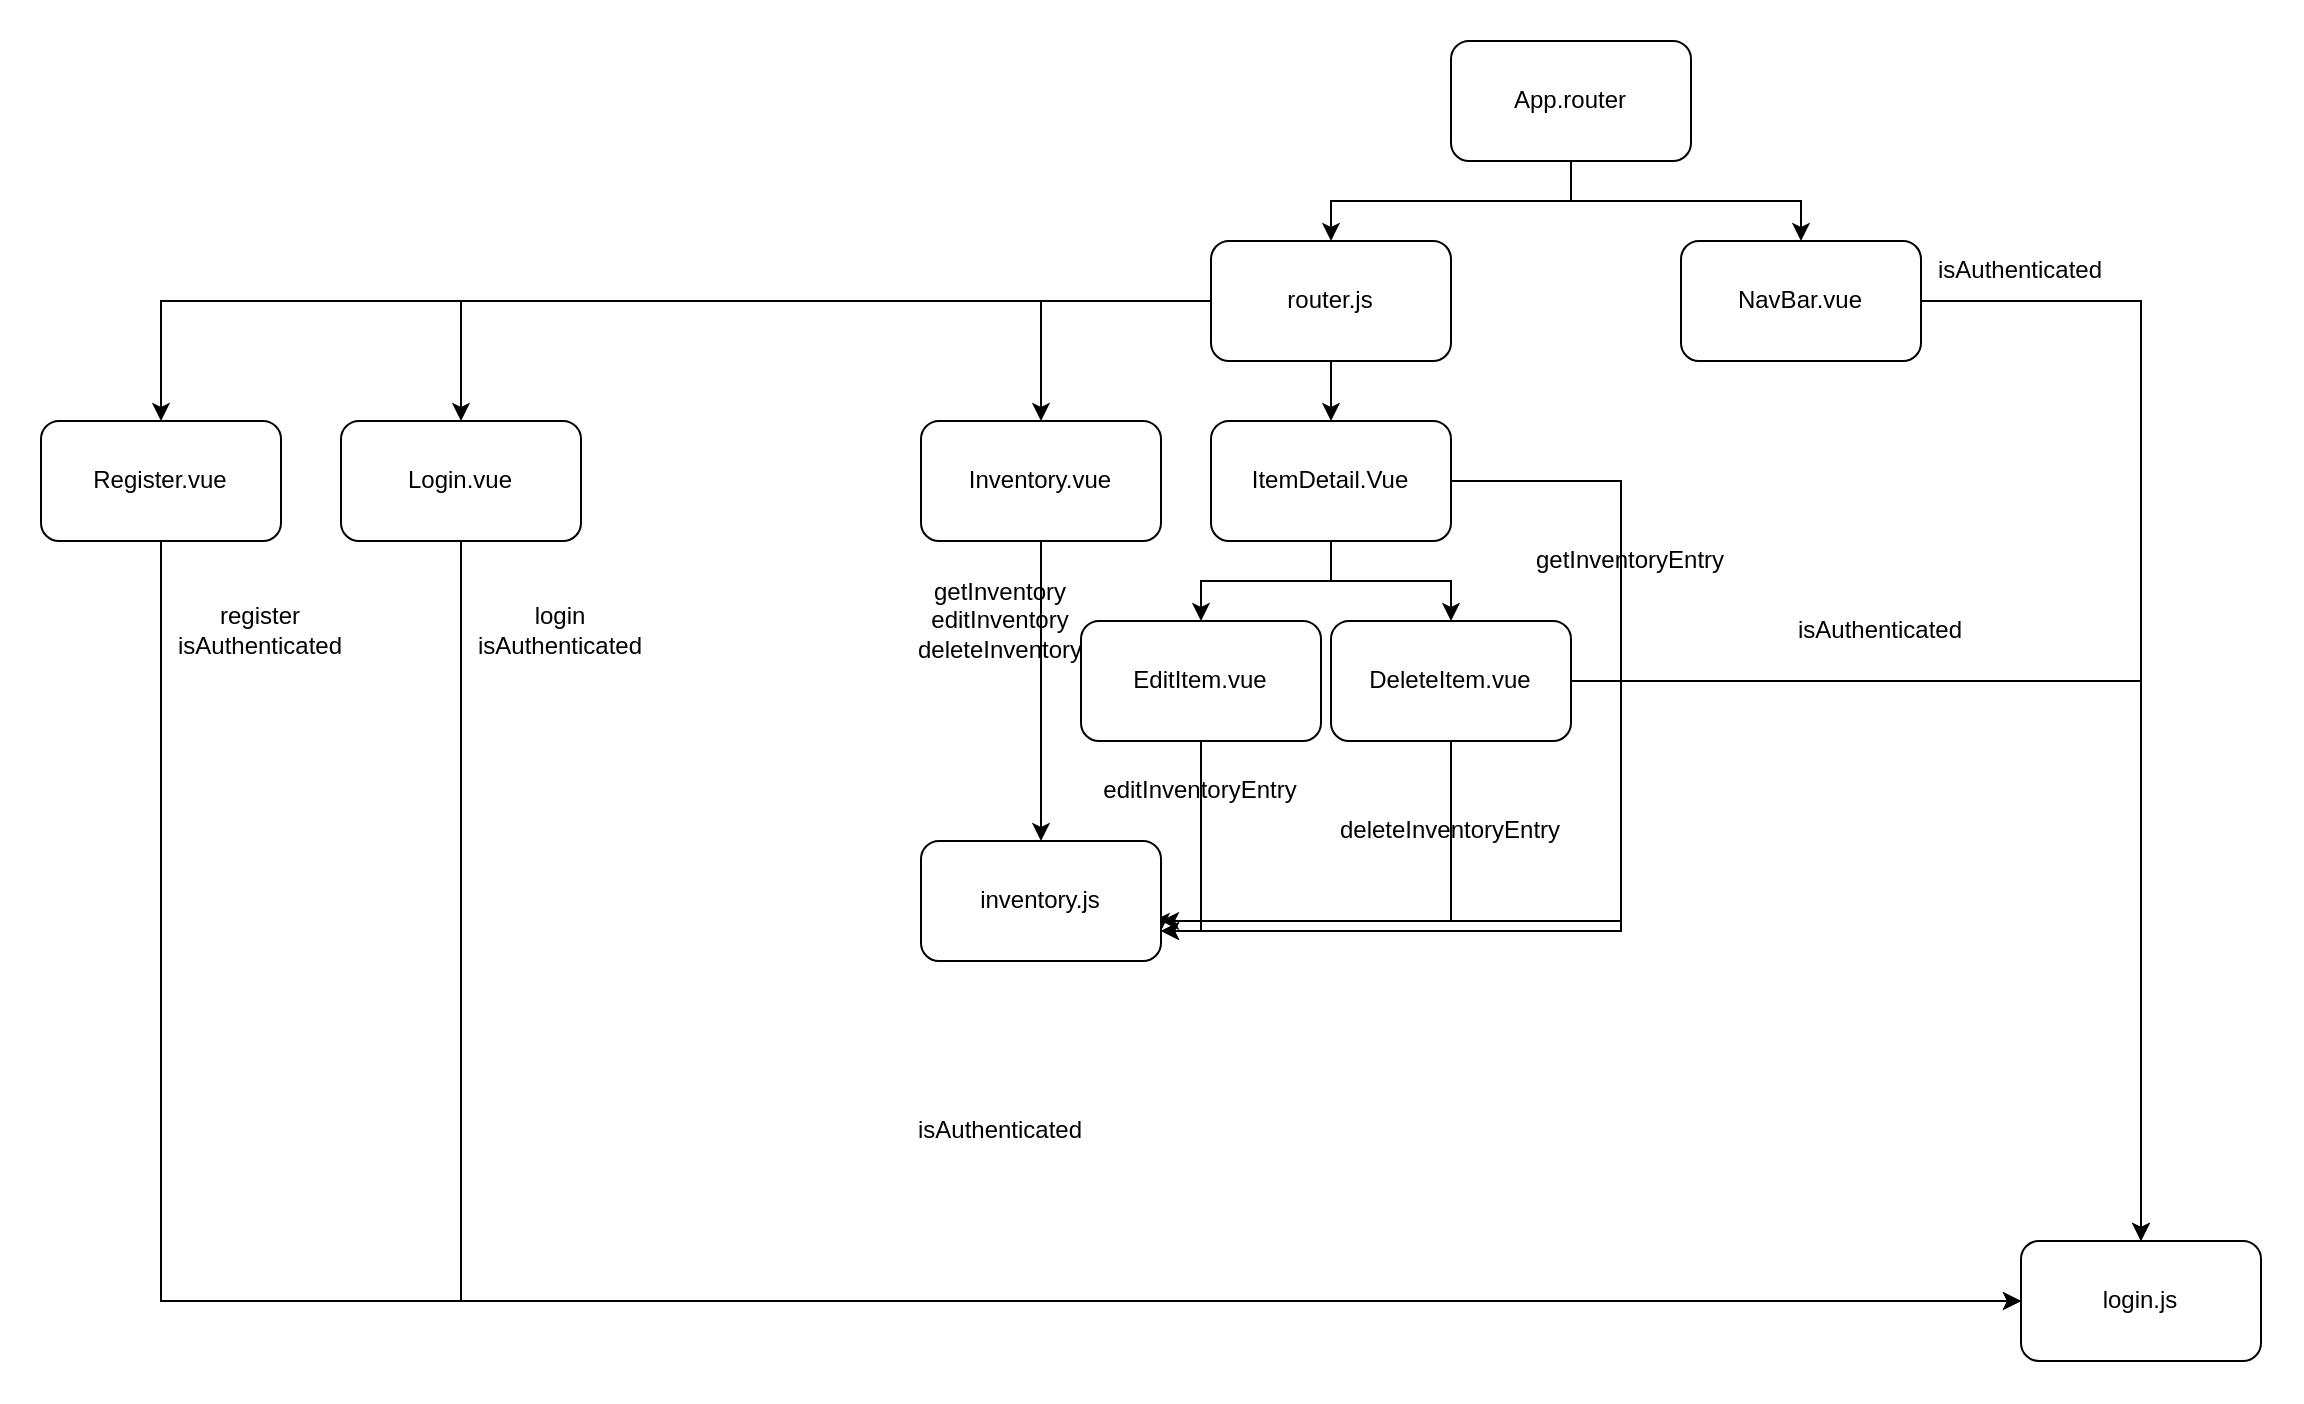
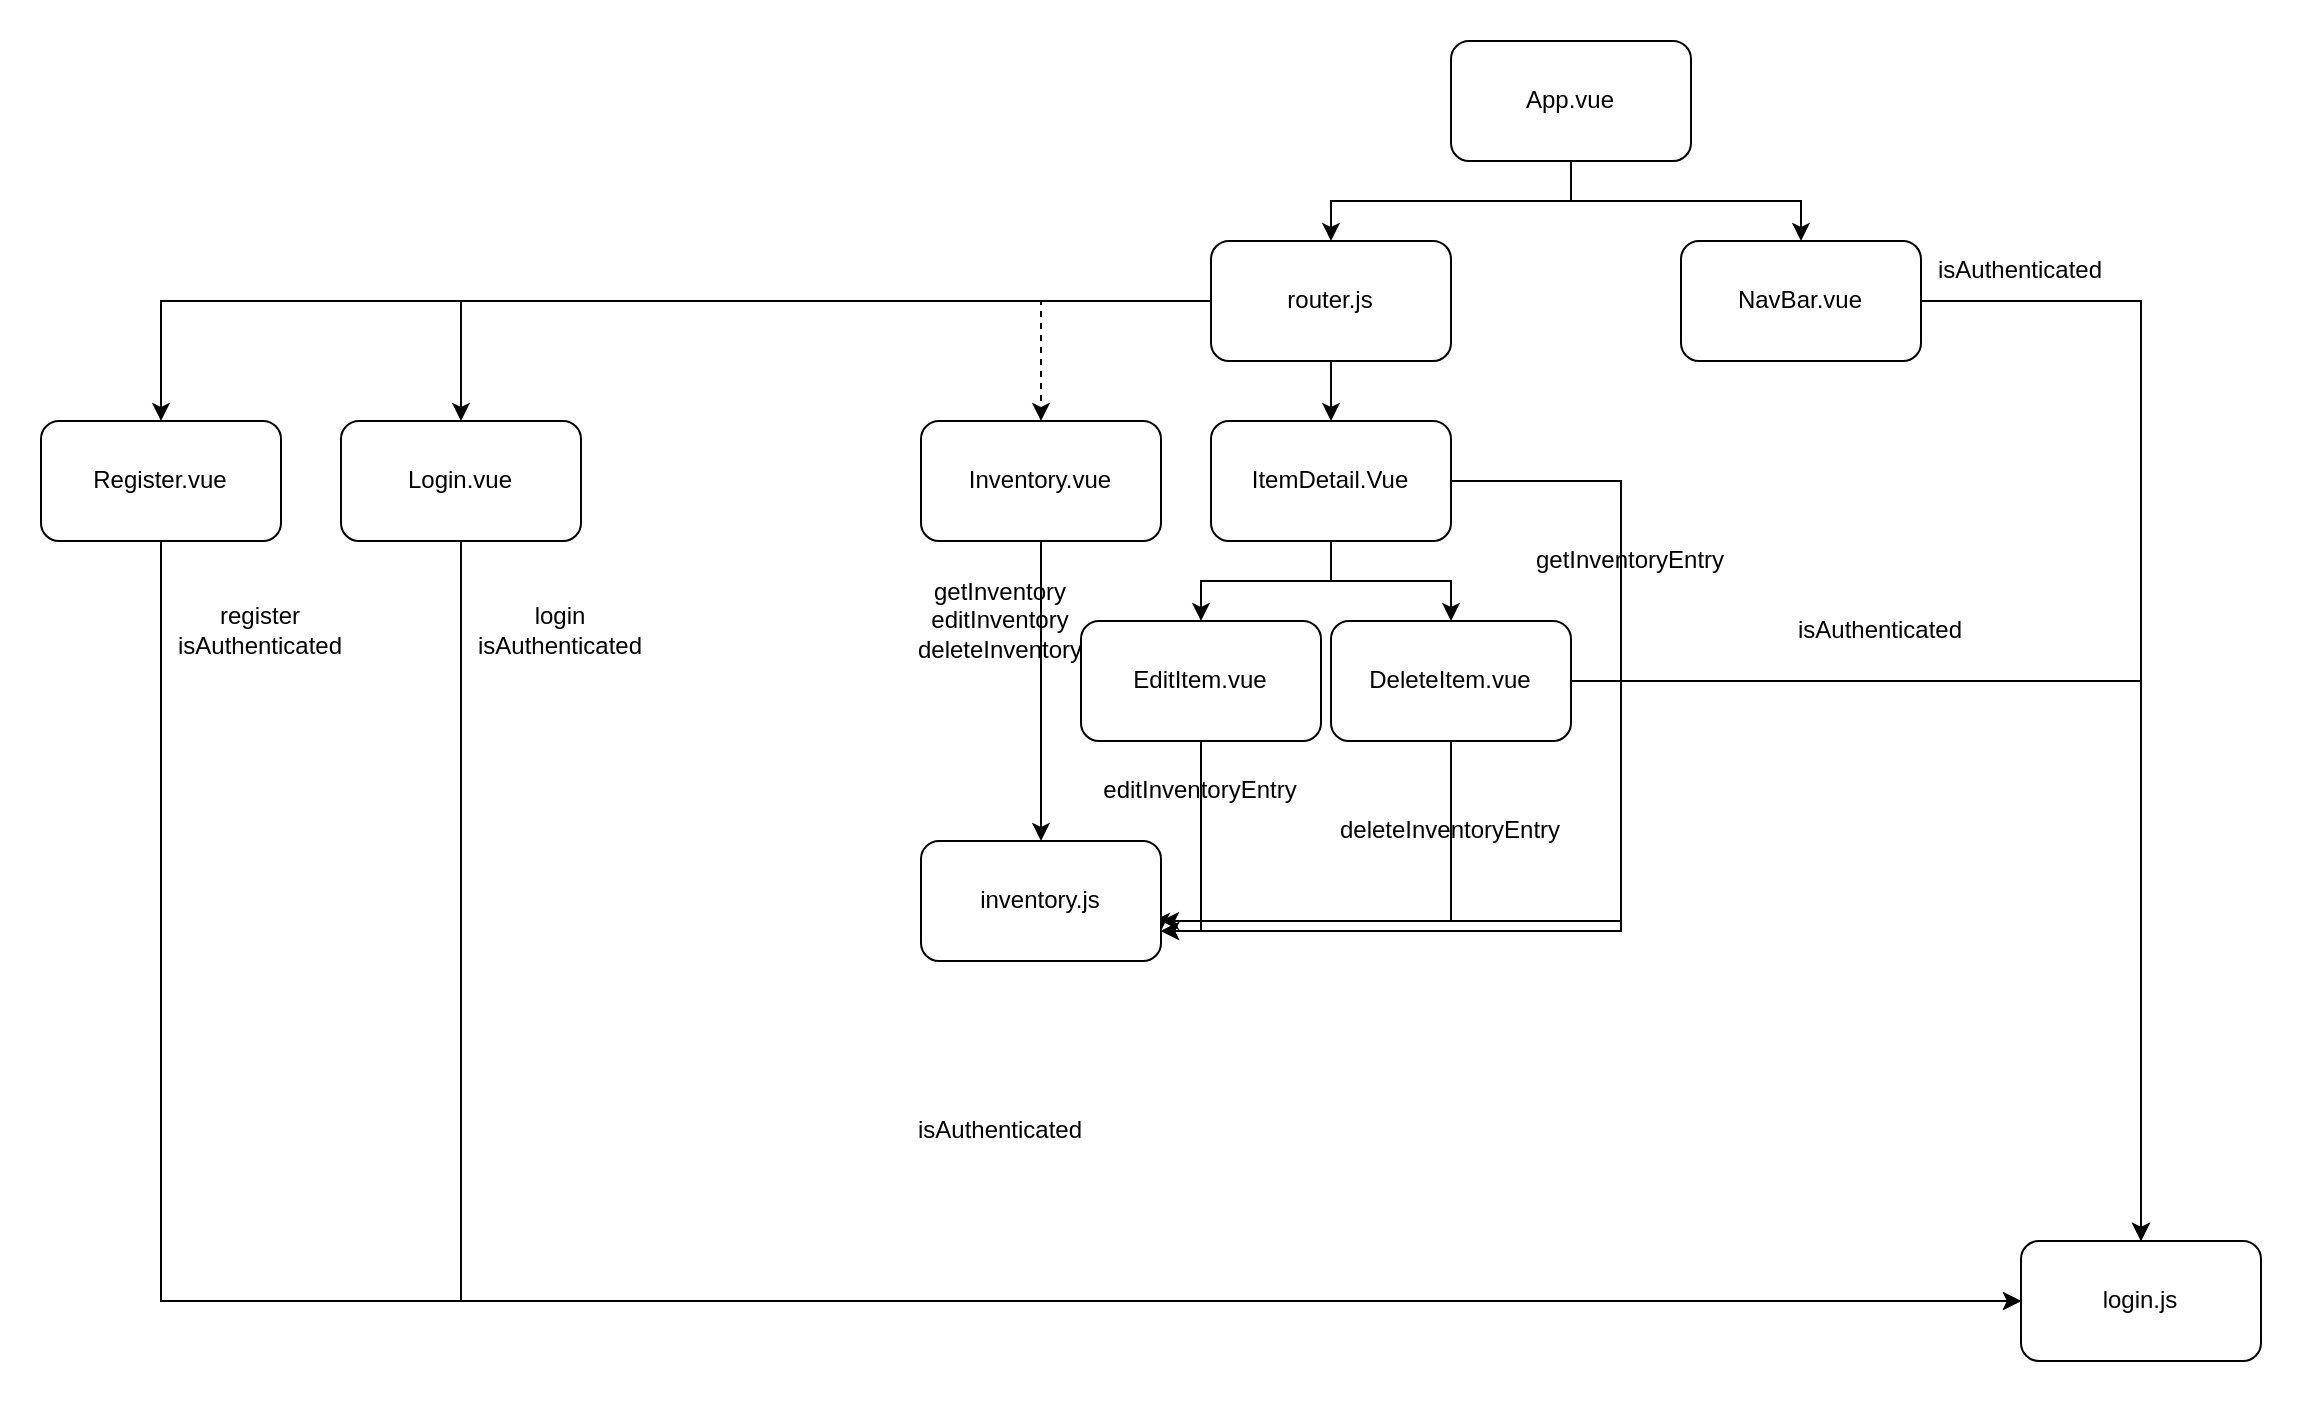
node "App.router": label "App.router" -> "App.vue"
edge "router.js" -> "Inventory.vue": style solid -> dashed
